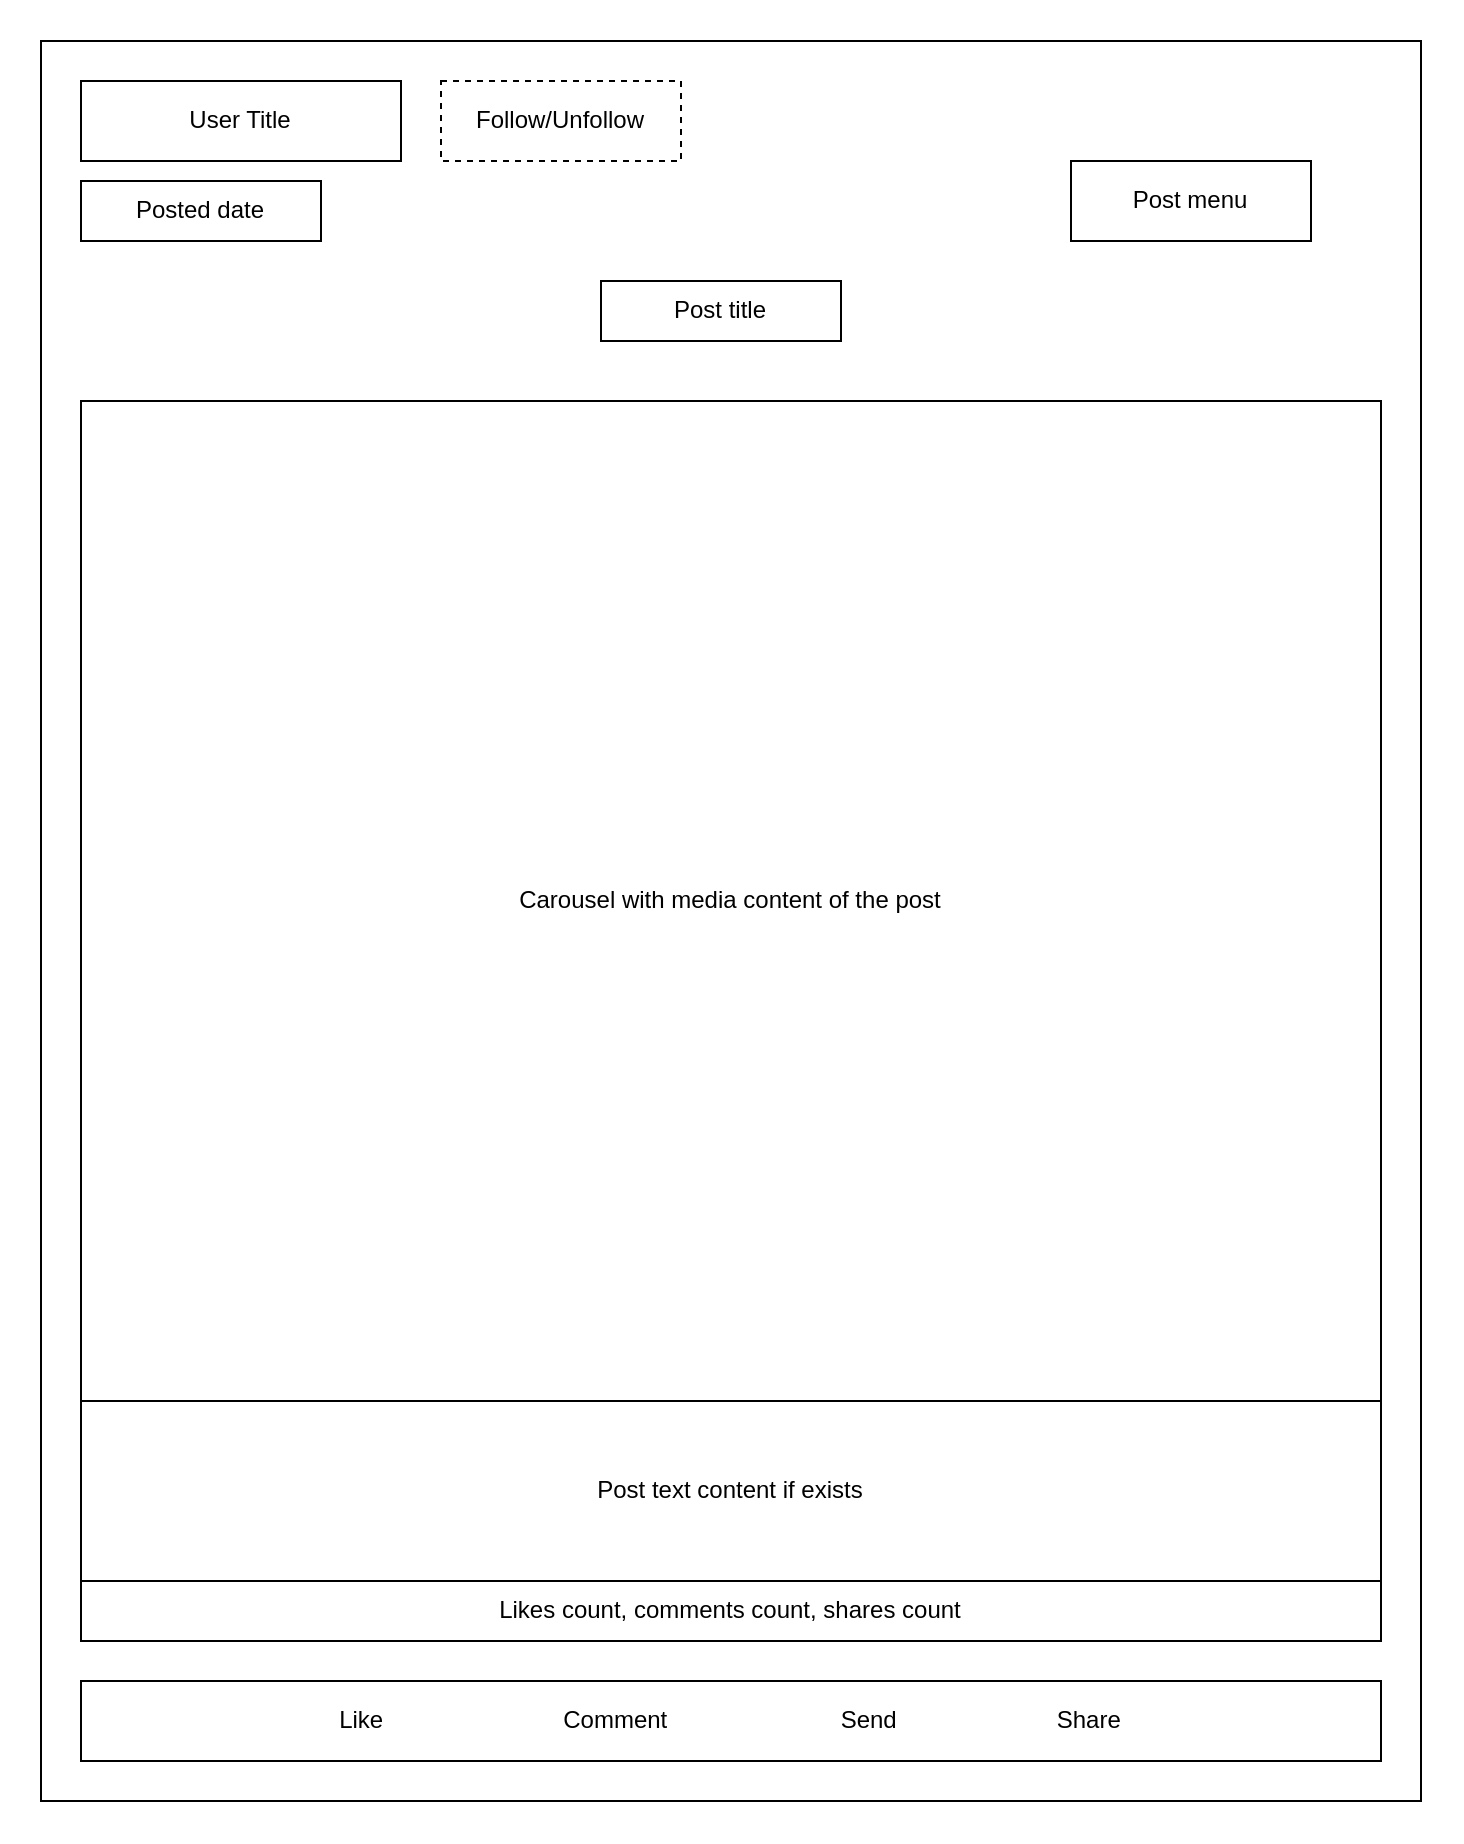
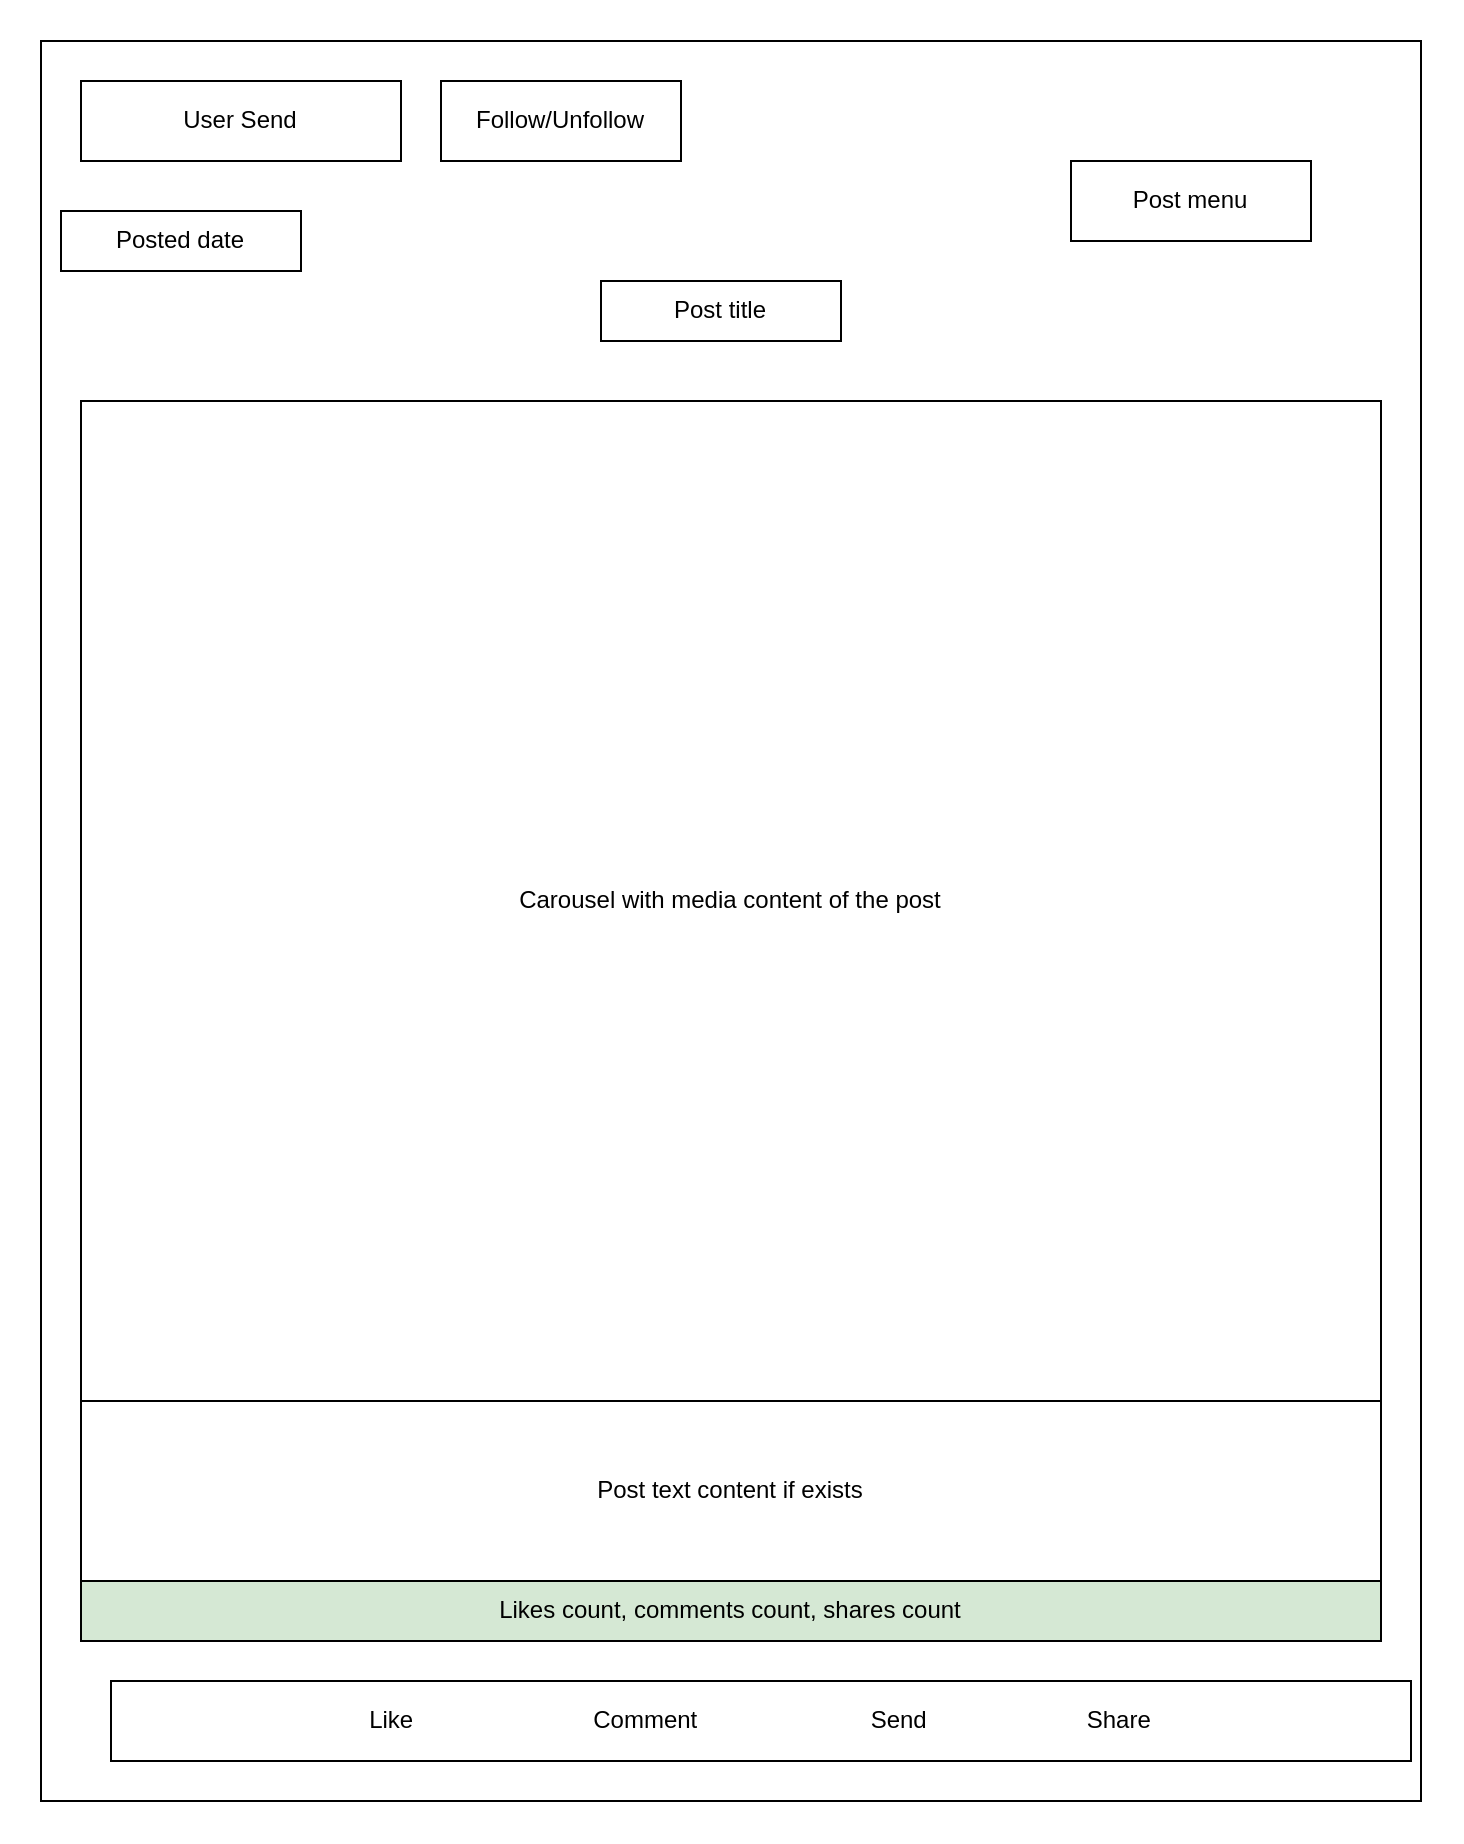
node "User Title": label "User Title" -> "User Send"
node "Follow/Unfollow": style dashed -> solid
node "Posted date": moved (201, 211) -> (181, 241)
node "Likes count, comments count, shares count": fillcolor #ffffff -> #d5e8d4
node "Like Comment Send Share": moved (731, 1721) -> (761, 1721)
